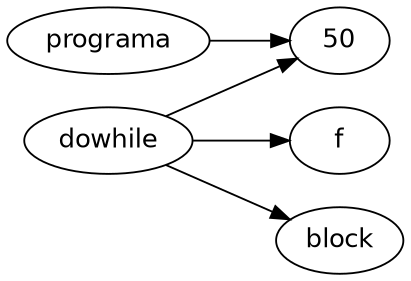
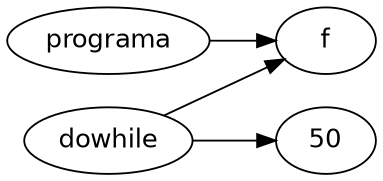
edge "programa" -> "50": now "programa" -> "f"
node "block": removed
